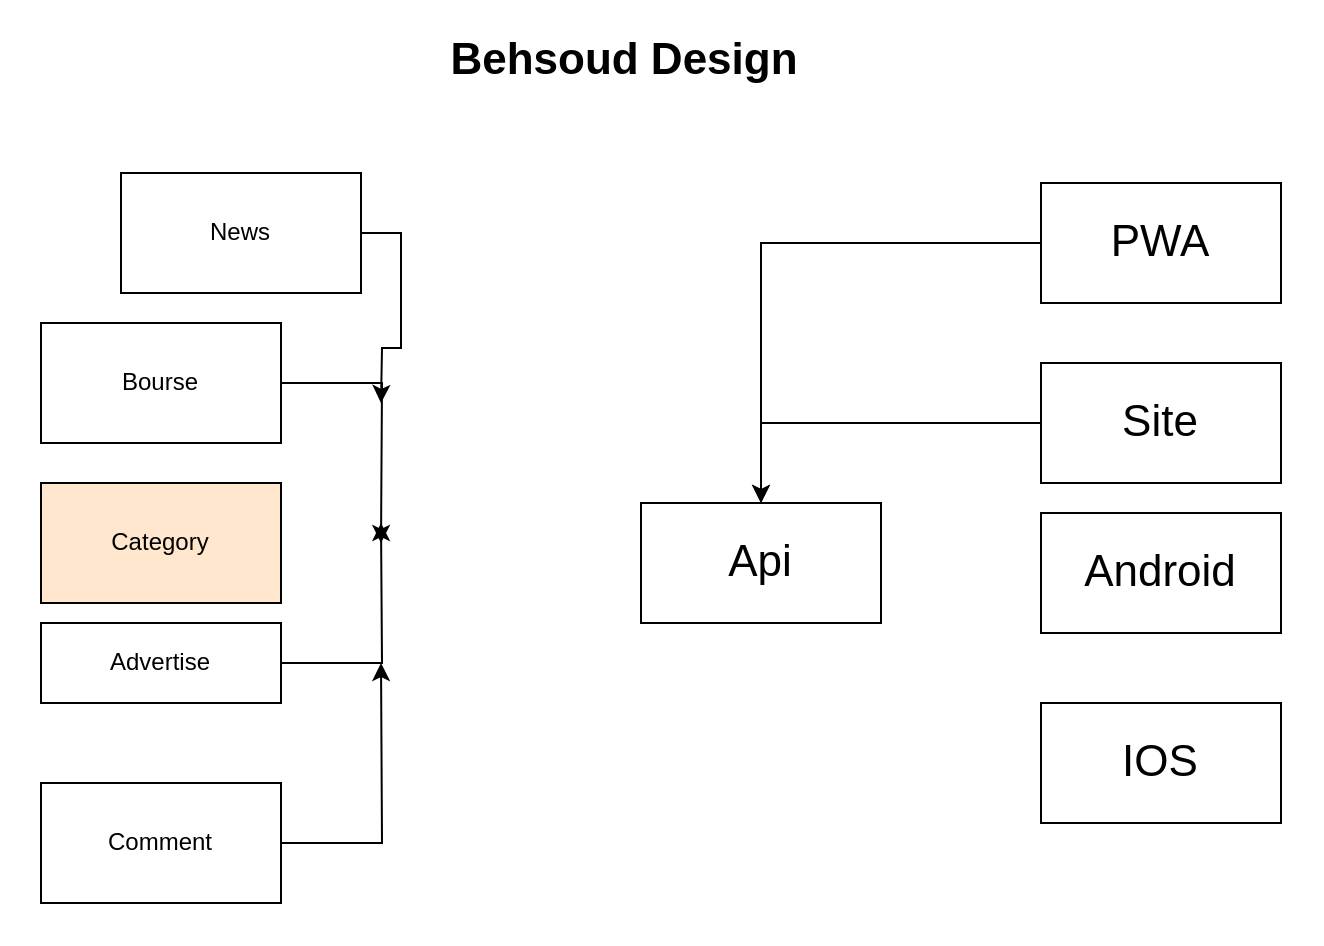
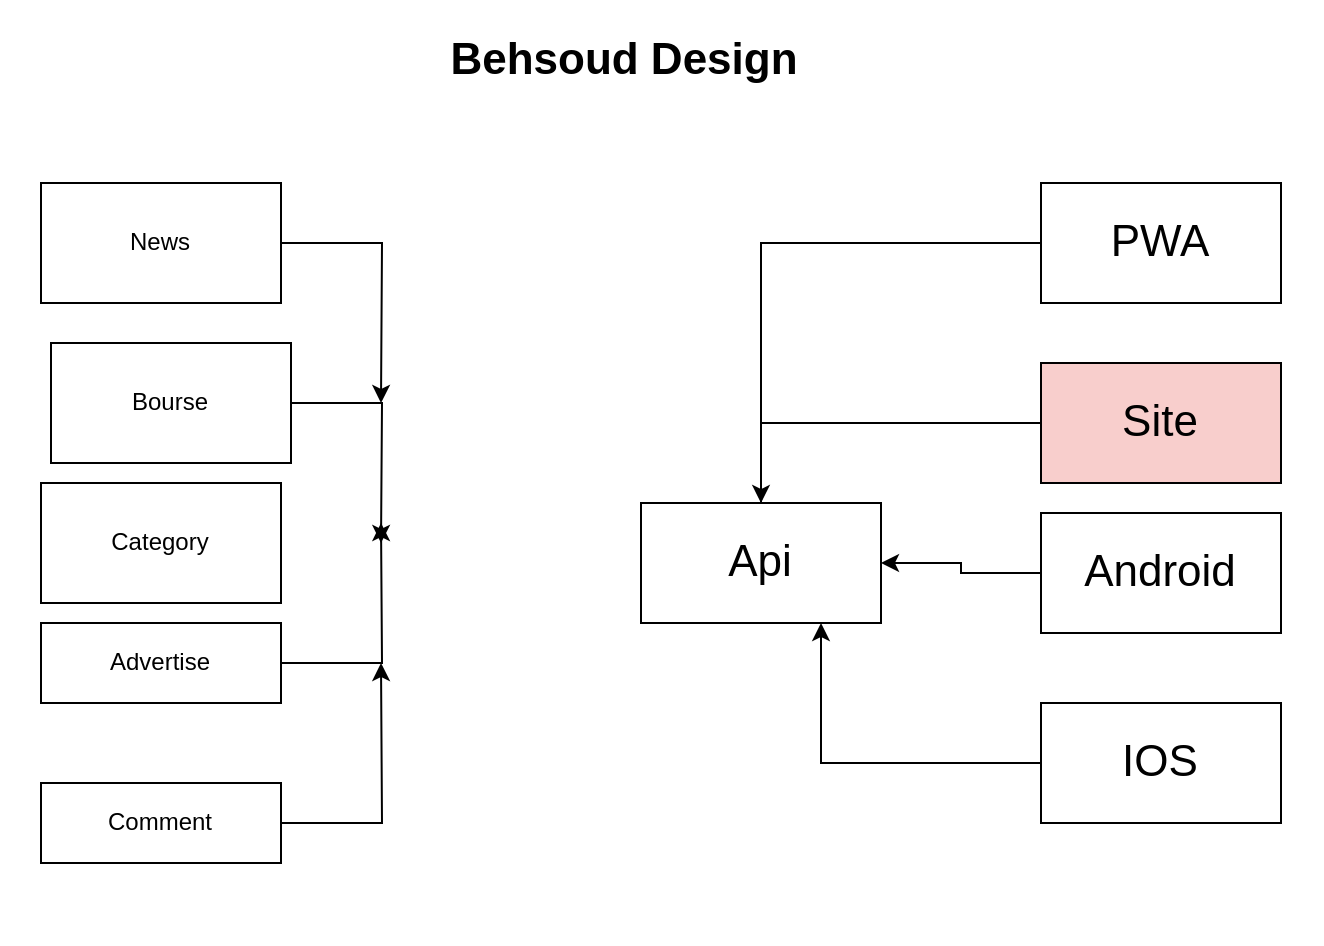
node "News": moved (241, 233) -> (161, 243)
node "Bourse": moved (161, 383) -> (171, 403)
edge "Site" -> "Api": arrowhead classic -> none
node "Site": fillcolor #ffffff -> #f8cecc
node "Category": fillcolor #ffe6cc -> #ffffff
edge "Android" -> "Api": added
edge "IOS" -> "Api": added
node "Comment": size 240x120 -> 240x80
